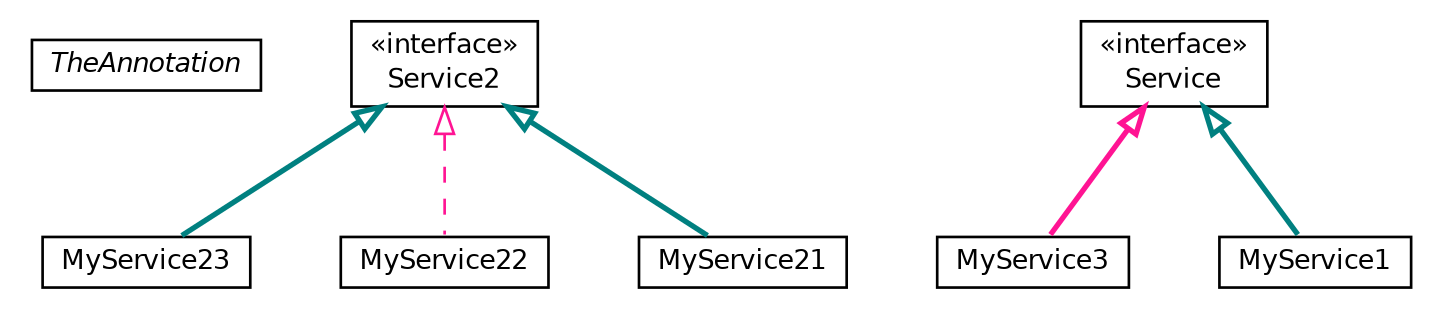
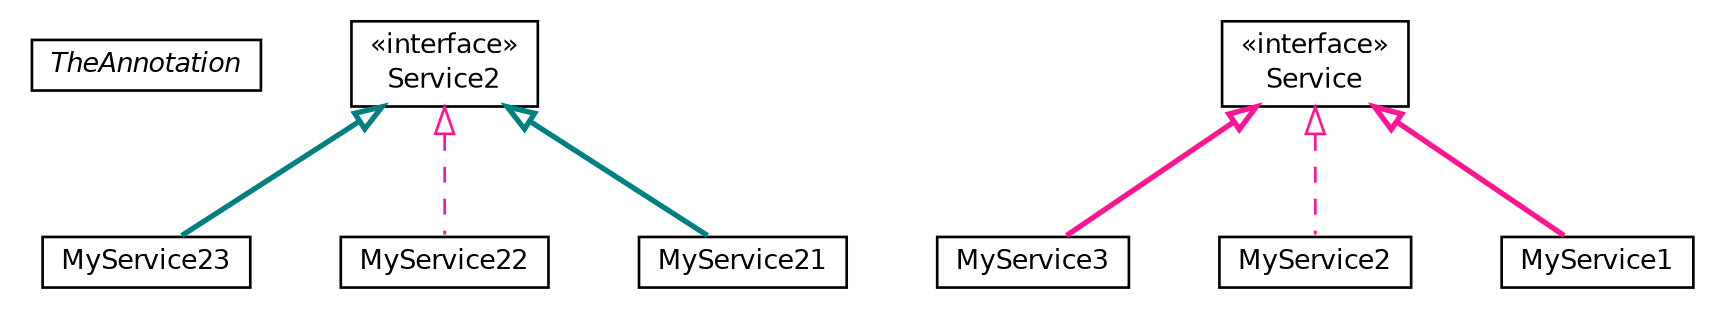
edge "MyService1" -> "Service": color teal -> deeppink
node "MyService2": added
